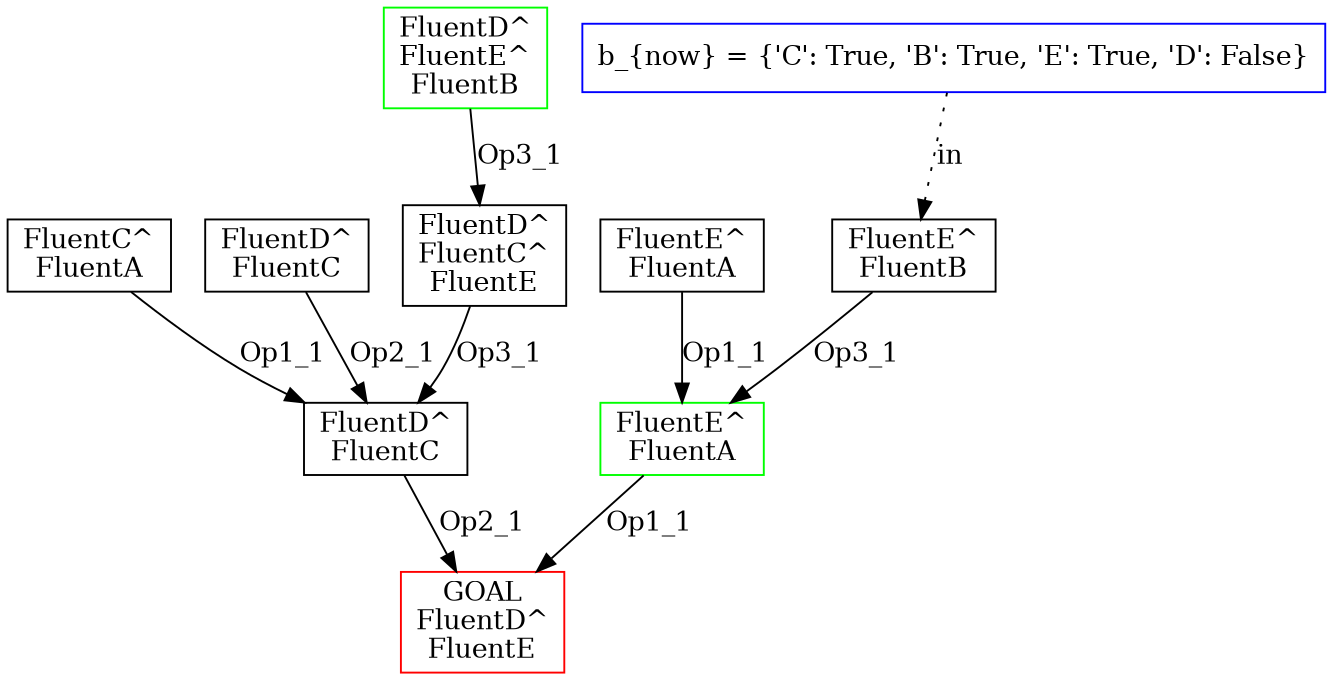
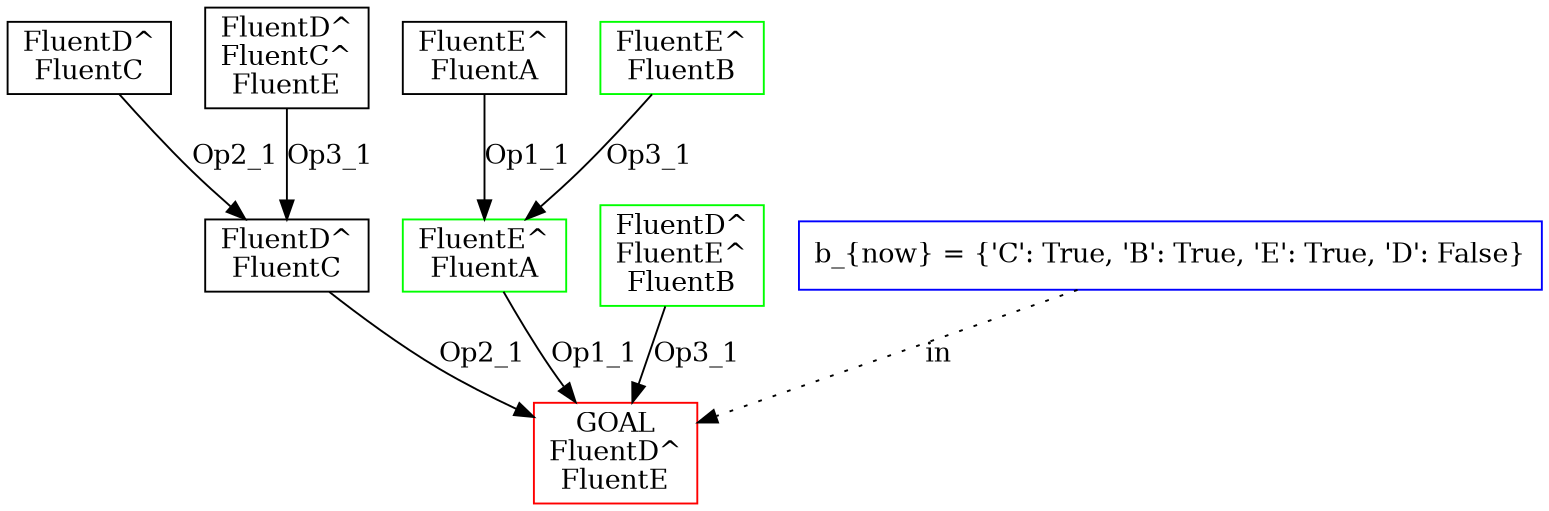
edge "b_{now} = {'C': True, 'B': True, 'E': True, 'D': False}" -> "FluentE^ FluentB": now "b_{now} = {'C': True, 'B': True, 'E': True, 'D': False}" -> "GOAL FluentD^ FluentE"
edge "FluentD^ FluentE^ FluentB" -> "FluentD^ FluentC^ FluentE": now "FluentD^ FluentE^ FluentB" -> "GOAL FluentD^ FluentE"
node "FluentC^ FluentA": removed
node "FluentE^ FluentB": color black -> green
